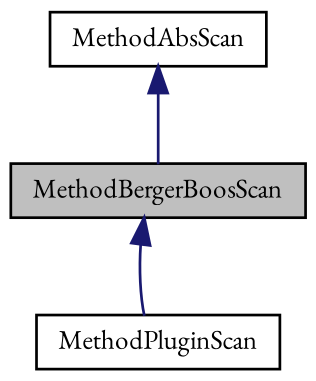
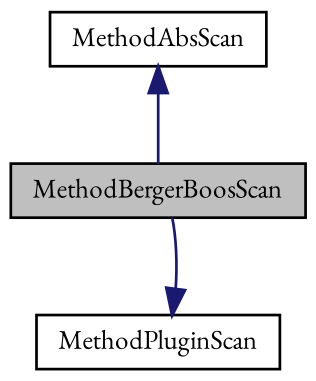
edge "MethodPluginScan" -> "MethodBergerBoosScan": reversed
